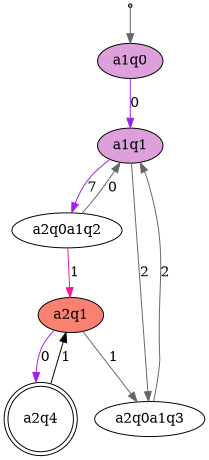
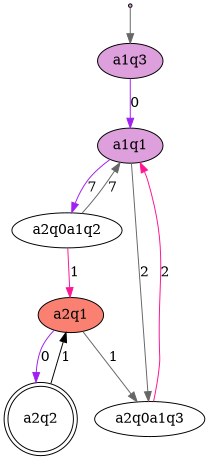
node "a1q0": label "a1q0" -> "a1q3"
edge "a2q0a1q2" -> "a1q1": label "0" -> "7"
edge "a2q0a1q3" -> "a1q1": color gray40 -> deeppink
node "a2q4": label "a2q4" -> "a2q2"
